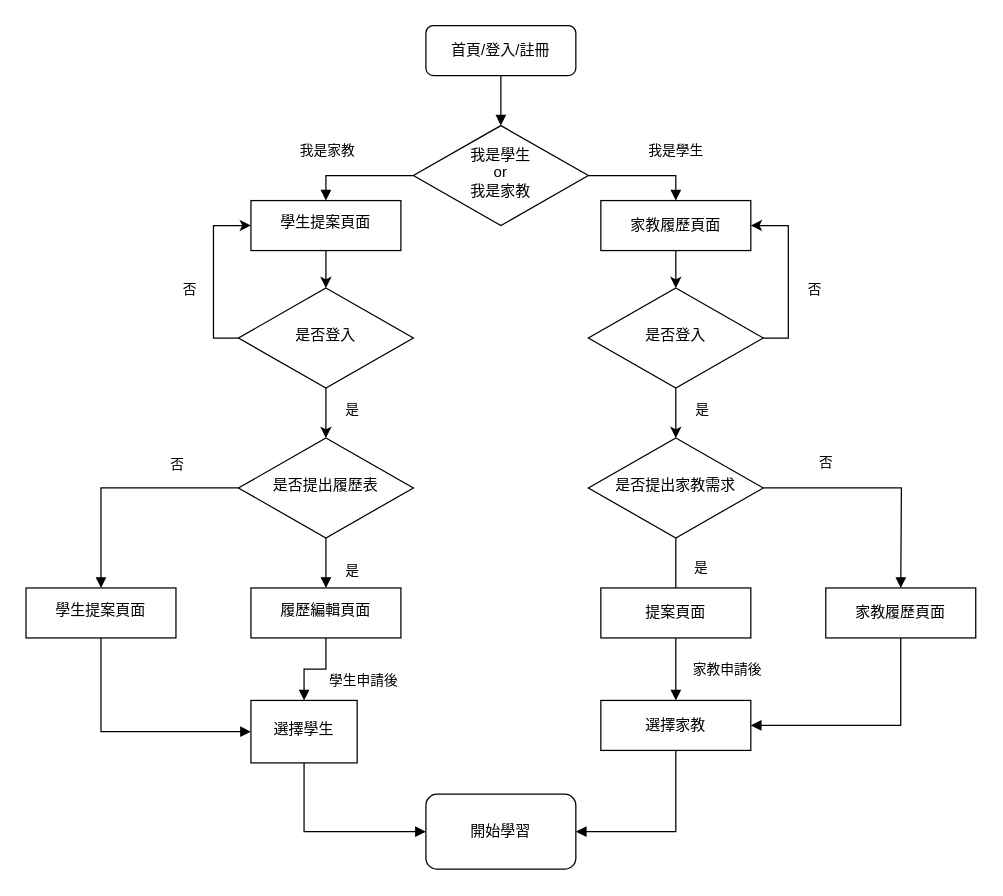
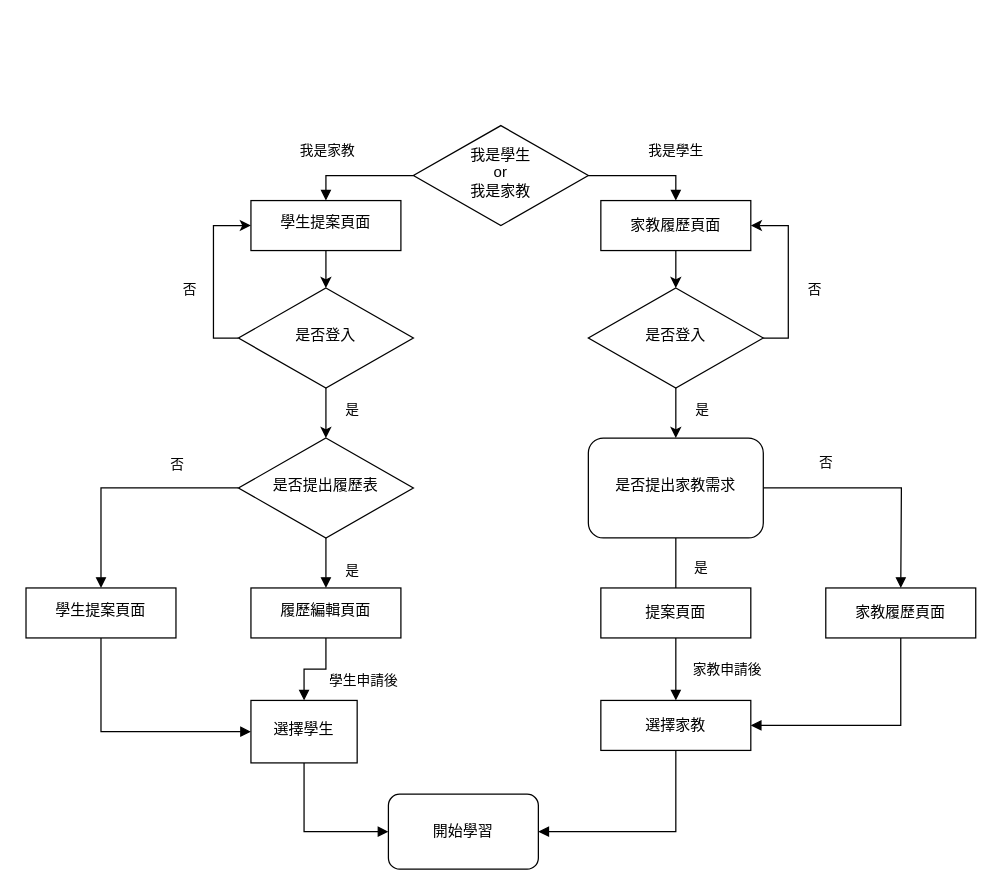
node "首頁/登入/註冊": removed
edge "首頁/登入/註冊" -> "我是學生 or 我是家教": removed
node "是否提出家教需求": shape diamond -> rounded rectangle
node "開始學習": moved (501, 832) -> (463, 832)
